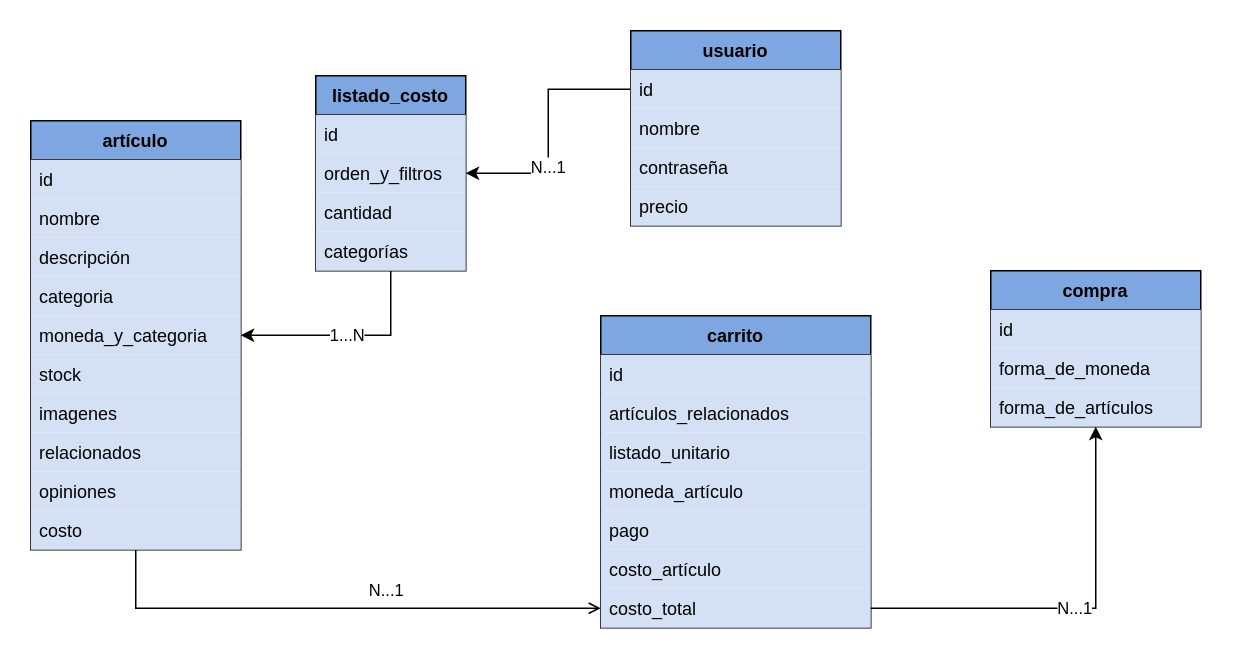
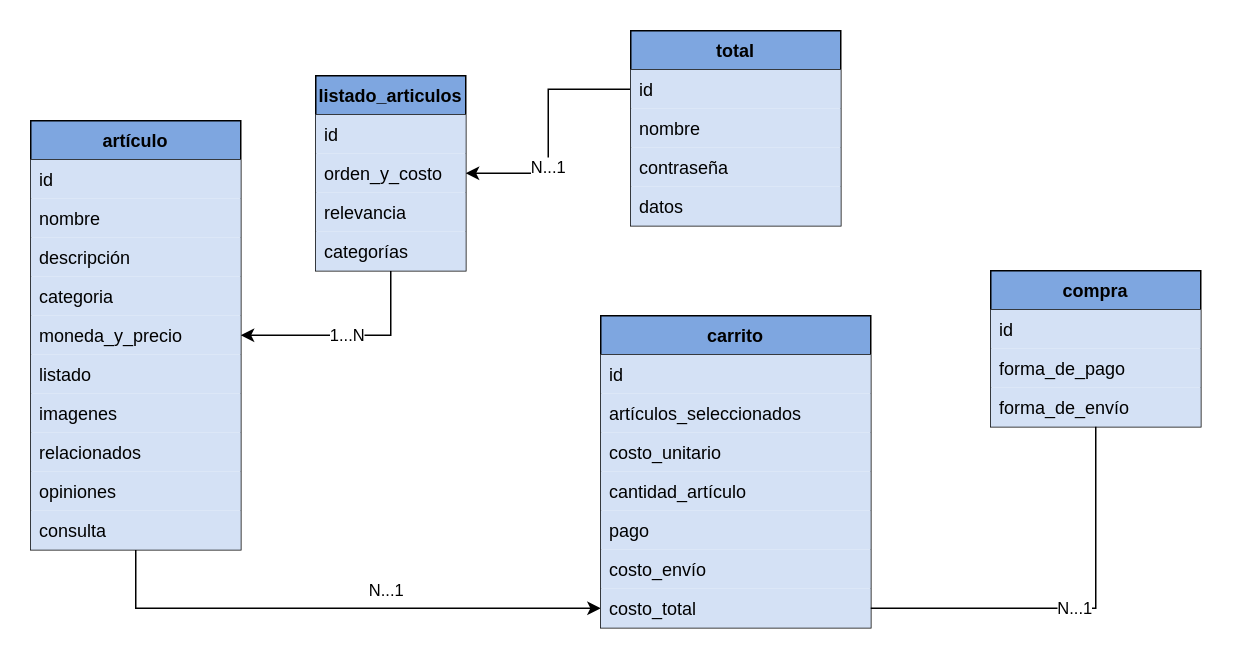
node "usuario": label "usuario" -> "total"
node "listado_costo": label "listado_costo" -> "listado_articulos"
node "orden_y_filtros": label "orden_y_filtros" -> "orden_y_costo"
node "precio": label "precio" -> "datos"
node "cantidad": label "cantidad" -> "relevancia"
node "moneda_y_categoria": label "moneda_y_categoria" -> "moneda_y_precio"
node "forma_de_moneda": label "forma_de_moneda" -> "forma_de_pago"
node "stock": label "stock" -> "listado"
node "forma_de_artículos": label "forma_de_artículos" -> "forma_de_envío"
node "artículos_relacionados": label "artículos_relacionados" -> "artículos_seleccionados"
edge "costo_total" -> "compra": arrowhead classic -> none
node "listado_unitario": label "listado_unitario" -> "costo_unitario"
node "moneda_artículo": label "moneda_artículo" -> "cantidad_artículo"
node "costo": label "costo" -> "consulta"
node "costo_artículo": label "costo_artículo" -> "costo_envío"
edge "artículo" -> "costo_total": arrowhead open -> classic
